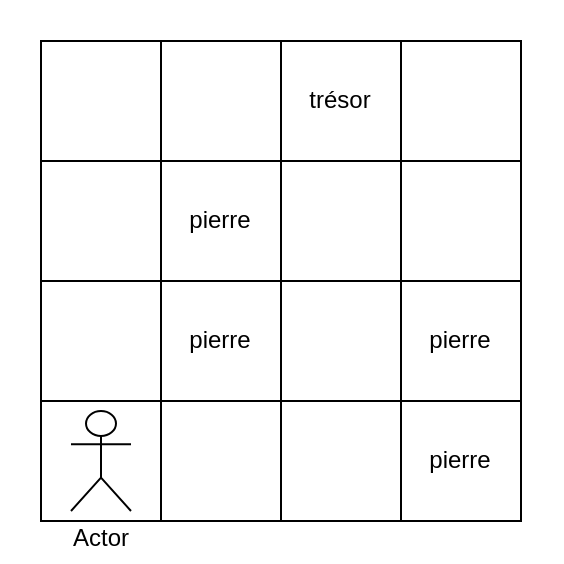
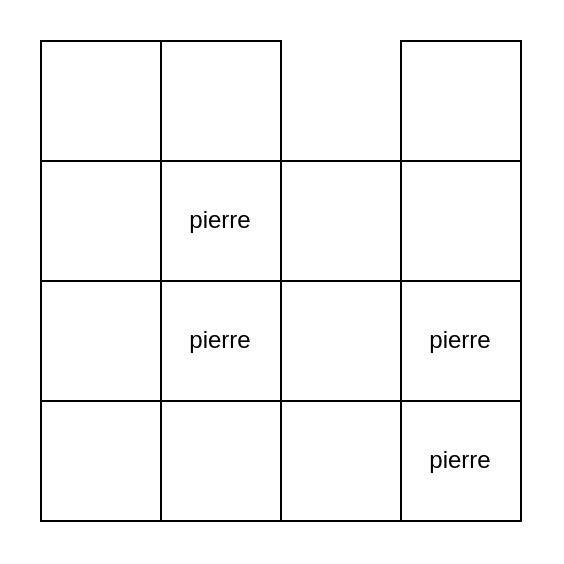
node "trésor": removed
node "Actor": removed
